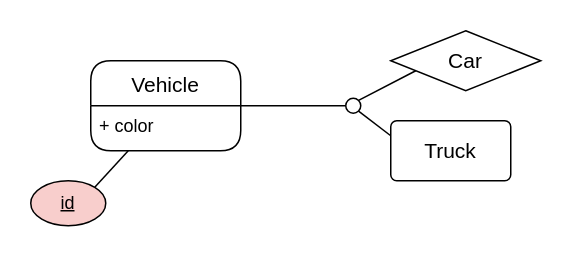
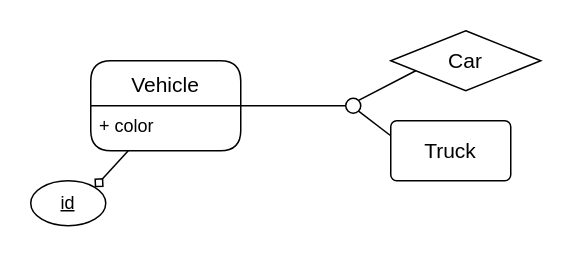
edge "+ color" -- "id": arrowhead none -> diamond
node "id": fillcolor #f8cecc -> #ffffff
